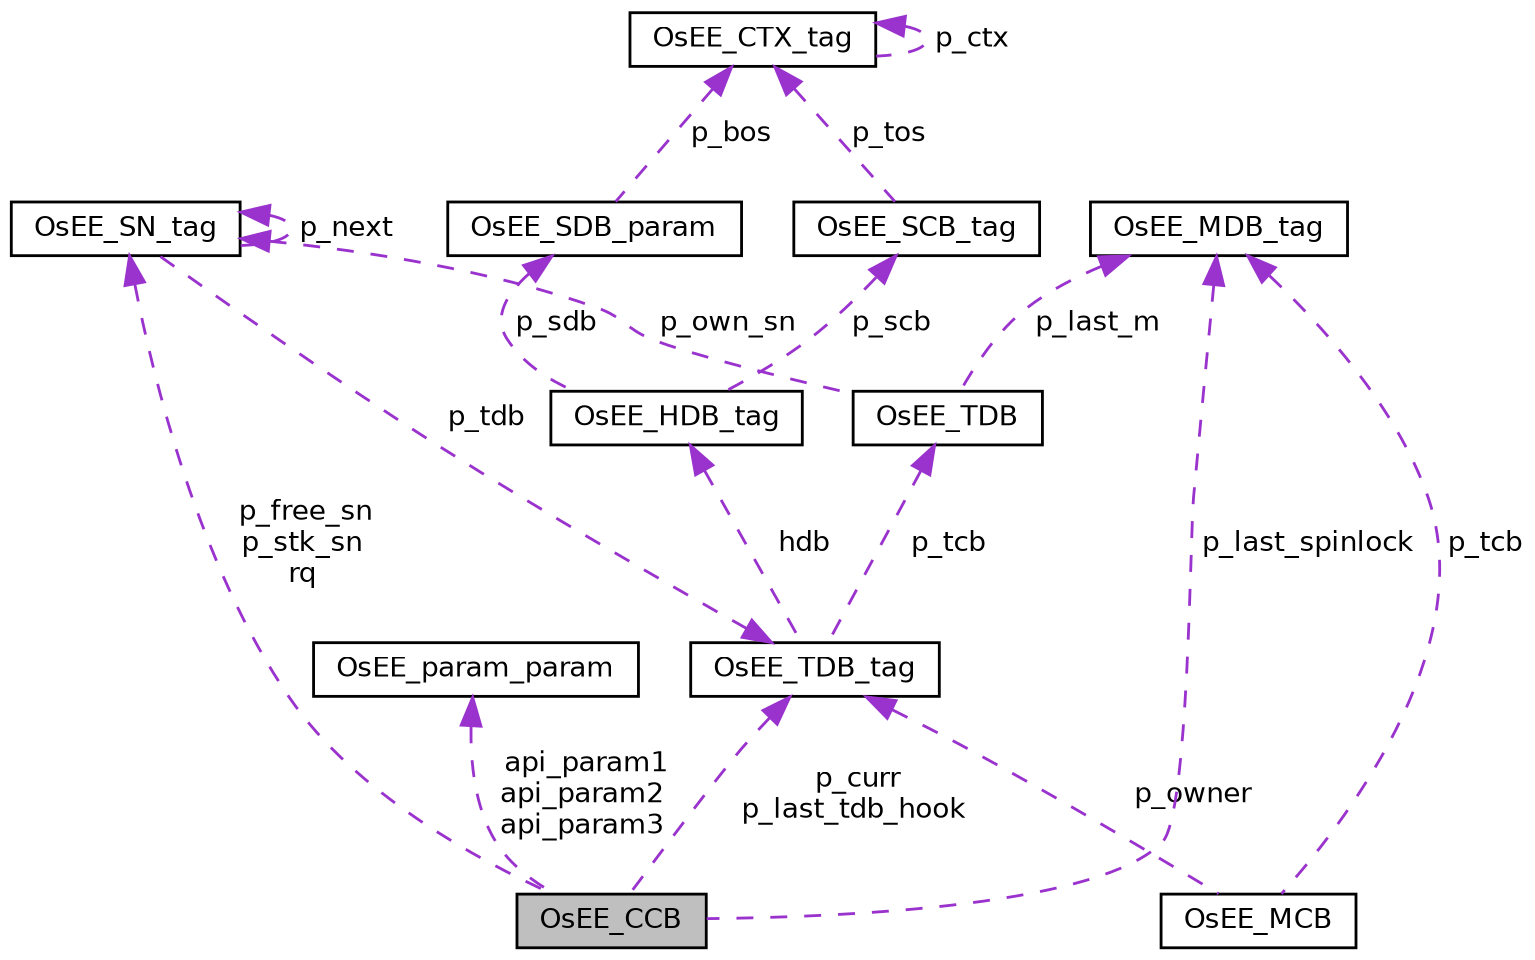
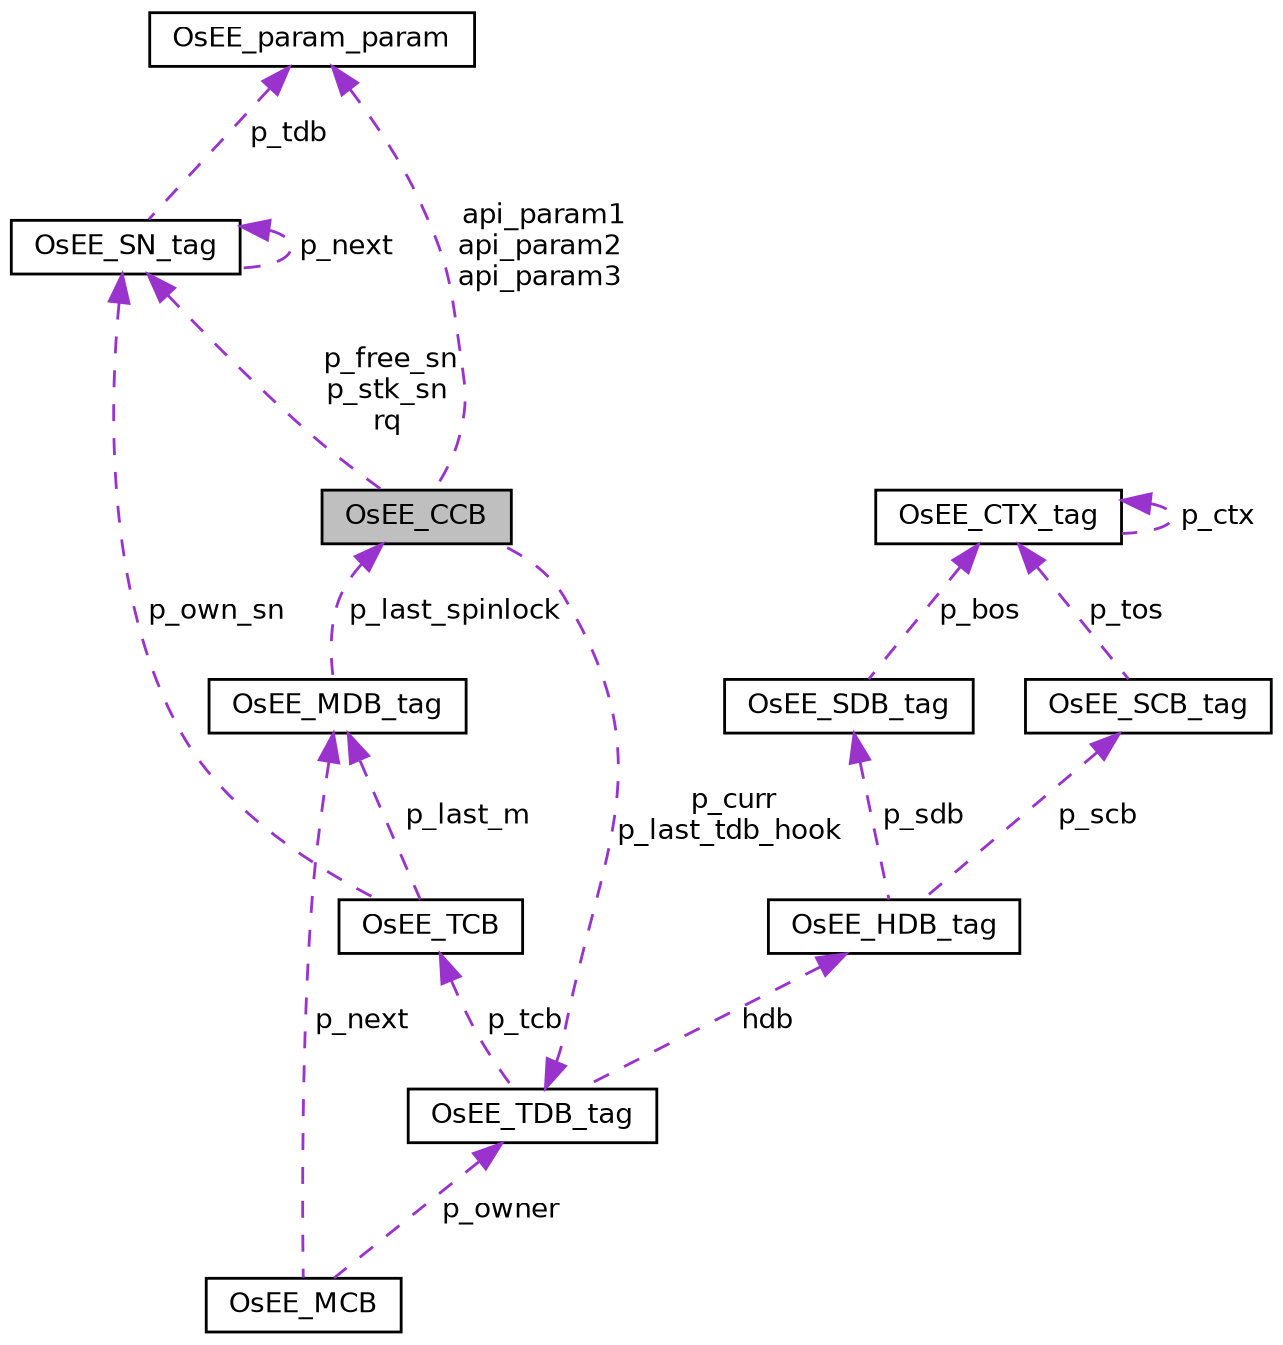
node "OsEE_SDB_param": label "OsEE_SDB_param" -> "OsEE_SDB_tag"
node "OsEE_TDB": label "OsEE_TDB" -> "OsEE_TCB"
edge "OsEE_SN_tag" -> "OsEE_TDB_tag": now "OsEE_SN_tag" -> "OsEE_param_param"
edge "OsEE_MCB" -> "OsEE_MDB_tag": label " p_tcb" -> " p_next"
edge "OsEE_CCB" -> "OsEE_MDB_tag": reversed
